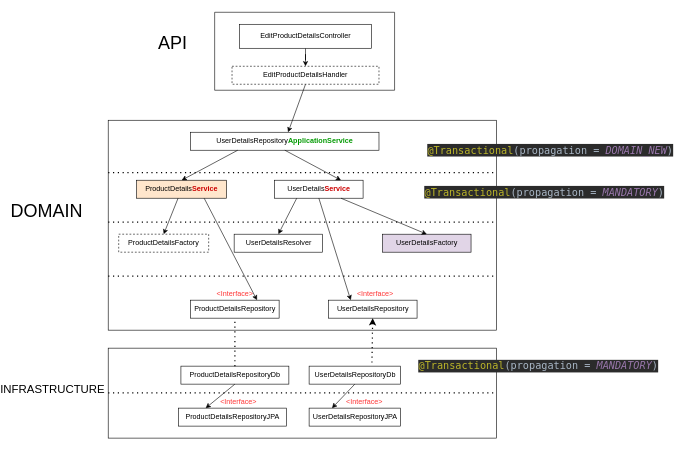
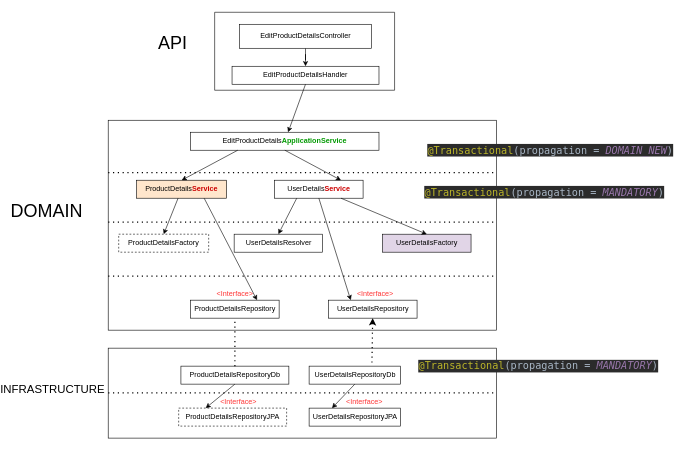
node "EditProductDetailsHandler": style dashed -> solid
node "UserDetailsRepositoryApplicationService": label "UserDetailsRepositoryApplicationService" -> "EditProductDetailsApplicationService"
node "ProductDetailsRepositoryJPA": style solid -> dashed
